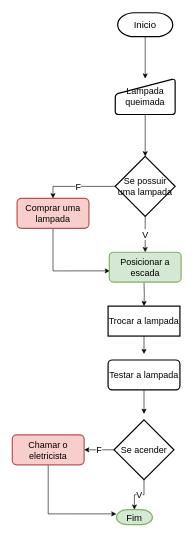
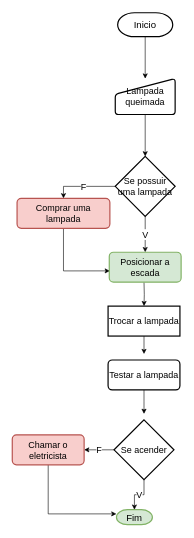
node "Comprar uma lampada": size 72x30 -> 93x30
